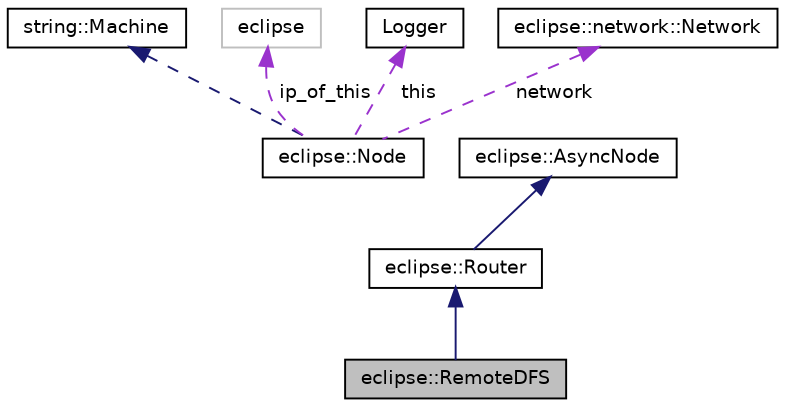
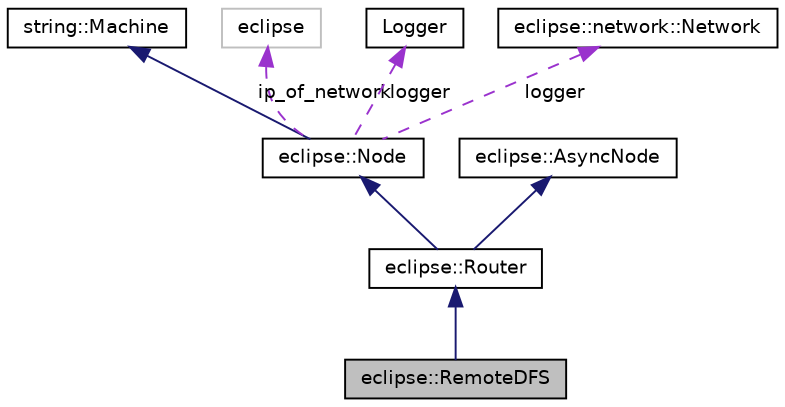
edge "eclipse::Node" -> "eclipse": label " ip_of_this" -> " ip_of_network"
edge "eclipse::Node" -> "Logger": label " this" -> " logger"
edge "eclipse::Node" -> "eclipse::network::Network": label " network" -> " logger"
edge "eclipse::Node" -> "string::Machine": style dashed -> solid
edge "eclipse::Router" -> "eclipse::Node": added
